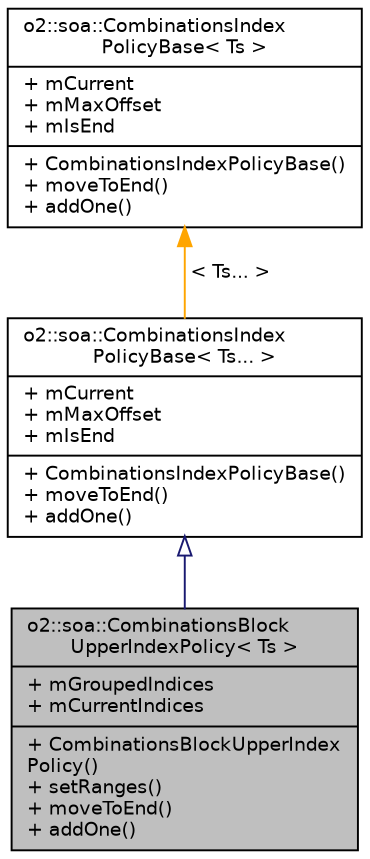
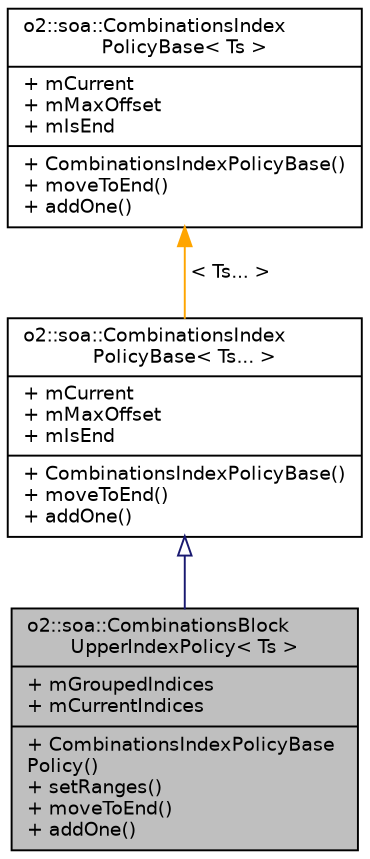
node "o2::soa::CombinationsBlock": text "+ CombinationsBlockUpperIndex" -> "+ CombinationsIndexPolicyBase"
